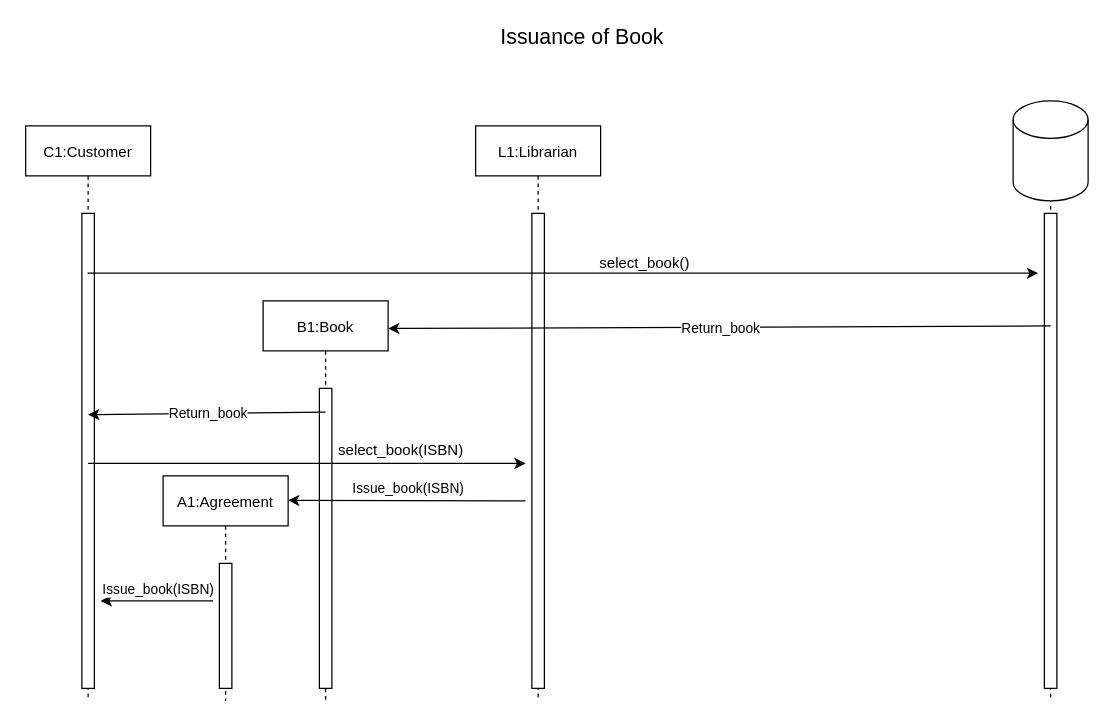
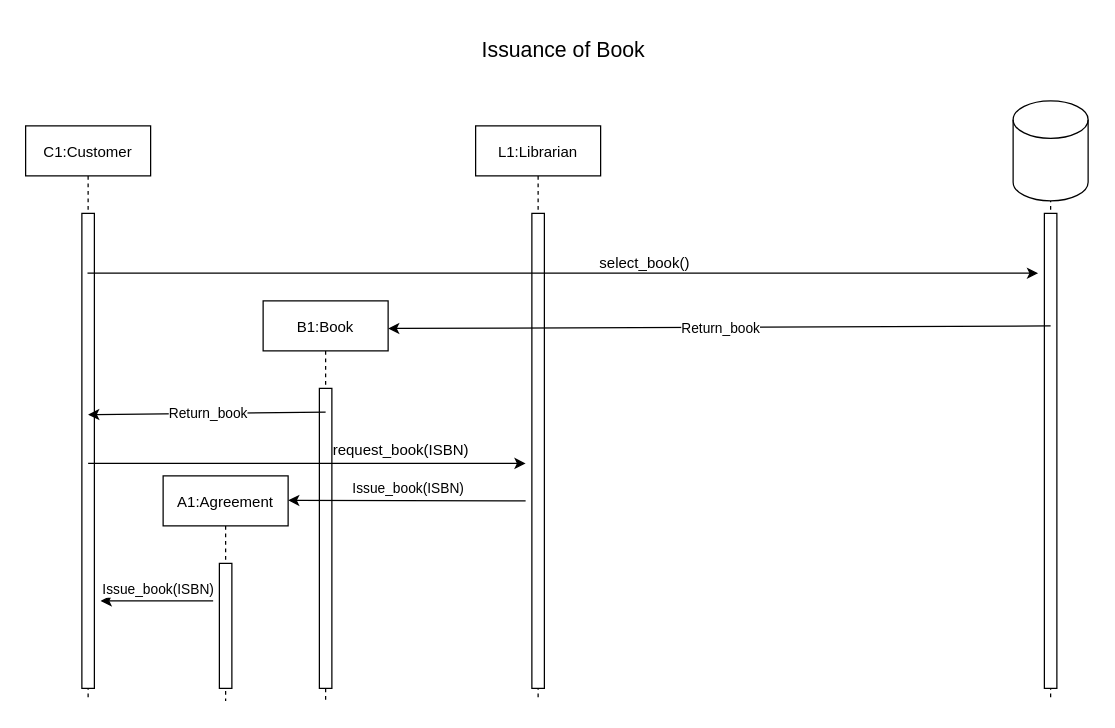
node "Issuance of Book": moved (582, 38) -> (563, 51)
node "select_book(ISBN)": label "select_book(ISBN)" -> "request_book(ISBN)"
